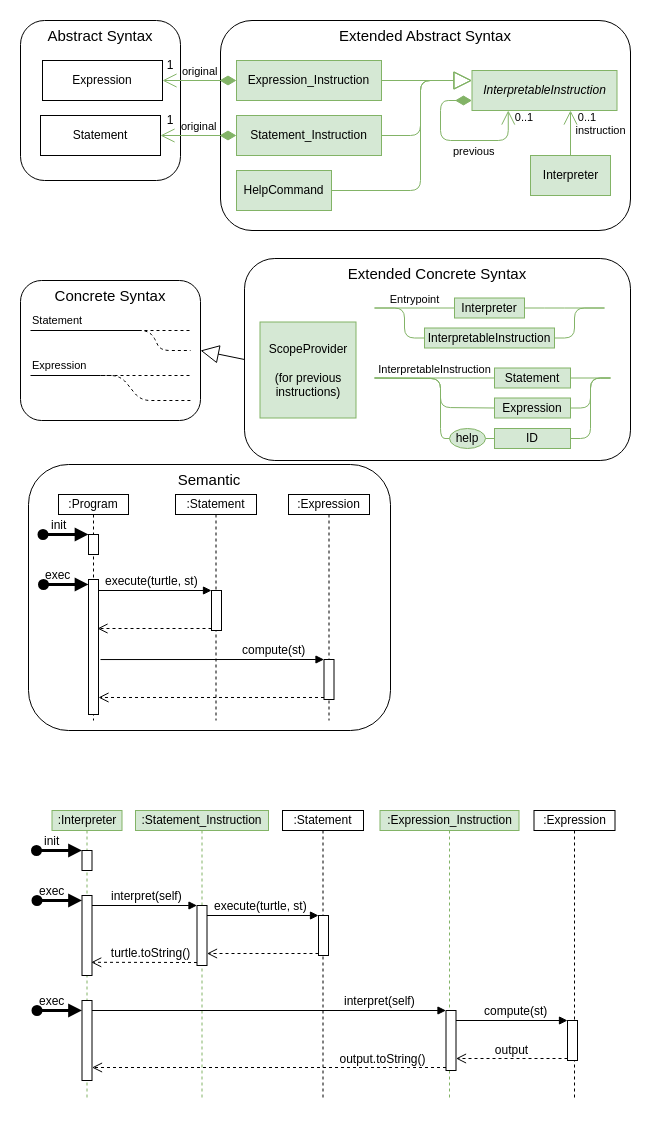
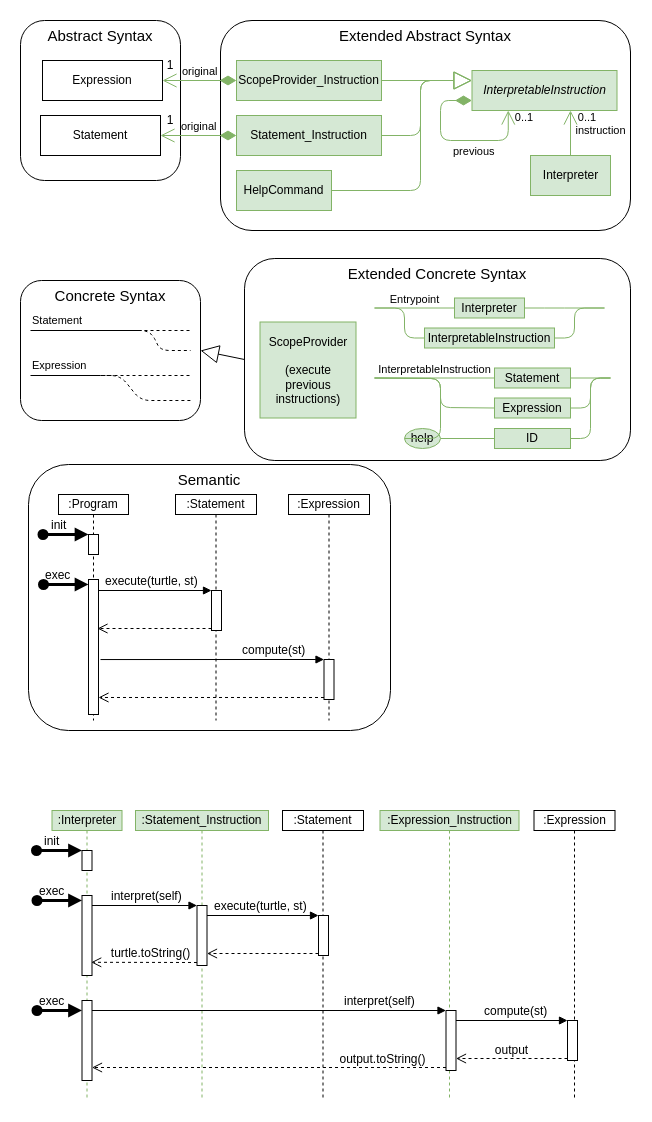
node "Expression_Instruction": label "Expression_Instruction" -> "ScopeProvider_Instruction"
node "ScopeProvider (for previous instructions)": label "ScopeProvider (for previous instructions)" -> "ScopeProvider (execute previous instructions)"
node "help": moved (468, 439) -> (423, 439)
